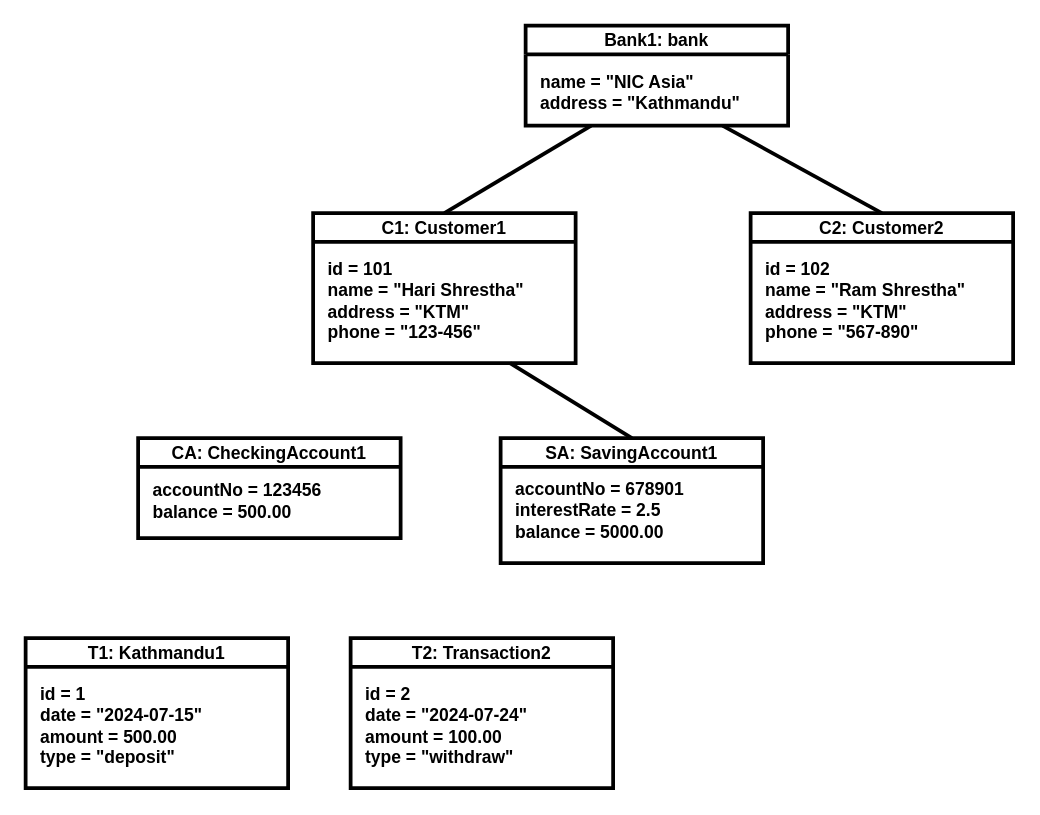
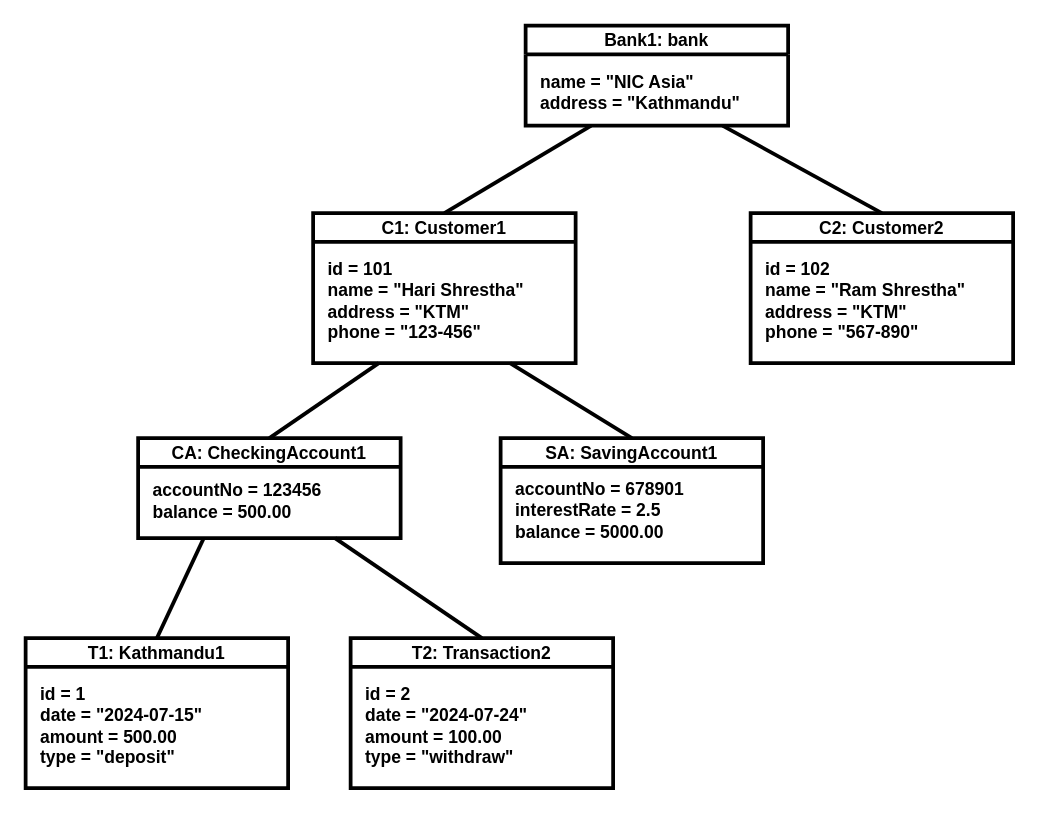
edge "C1: Customer1" -- "CA: CheckingAccount1": added
edge "CA: CheckingAccount1" -- "T1: Kathmandu1": added
edge "CA: CheckingAccount1" -- "T2: Transaction2": added
